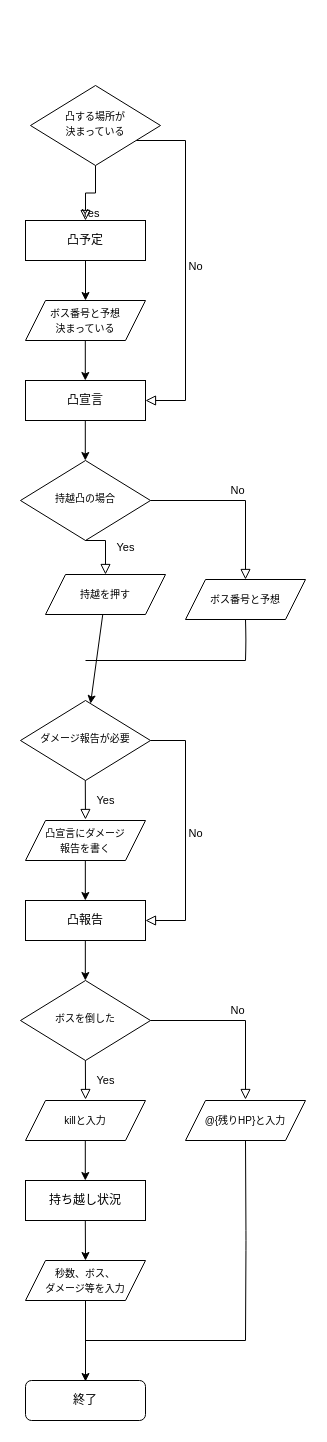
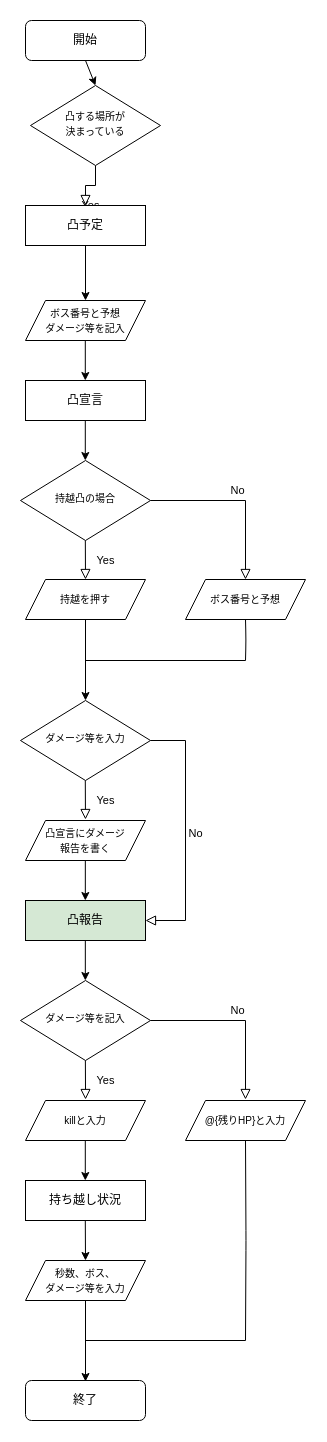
node "開始": added
edge "開始" -> "凸する場所が 決まっている": added
node "凸予定": moved (86, 241) -> (86, 226)
edge "凸する場所が 決まっている" -> "凸宣言": removed, label "No"
node "ボス番号と予想 決まっている": label "ボス番号と予想 決まっている" -> "ボス番号と予想 ダメージ等を記入"
node "持越を押す": moved (106, 595) -> (86, 600)
node "ダメージ報告が必要": label "ダメージ報告が必要" -> "ダメージ等を入力"
node "凸報告": fillcolor #ffffff -> #d5e8d4
node "ボスを倒した": label "ボスを倒した" -> "ダメージ等を記入"
